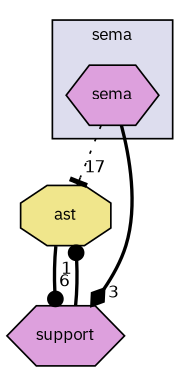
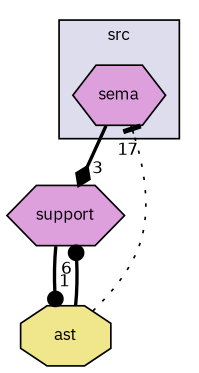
cluster "sema": label "sema" -> "src"
edge "sema" -> "ast": reversed
